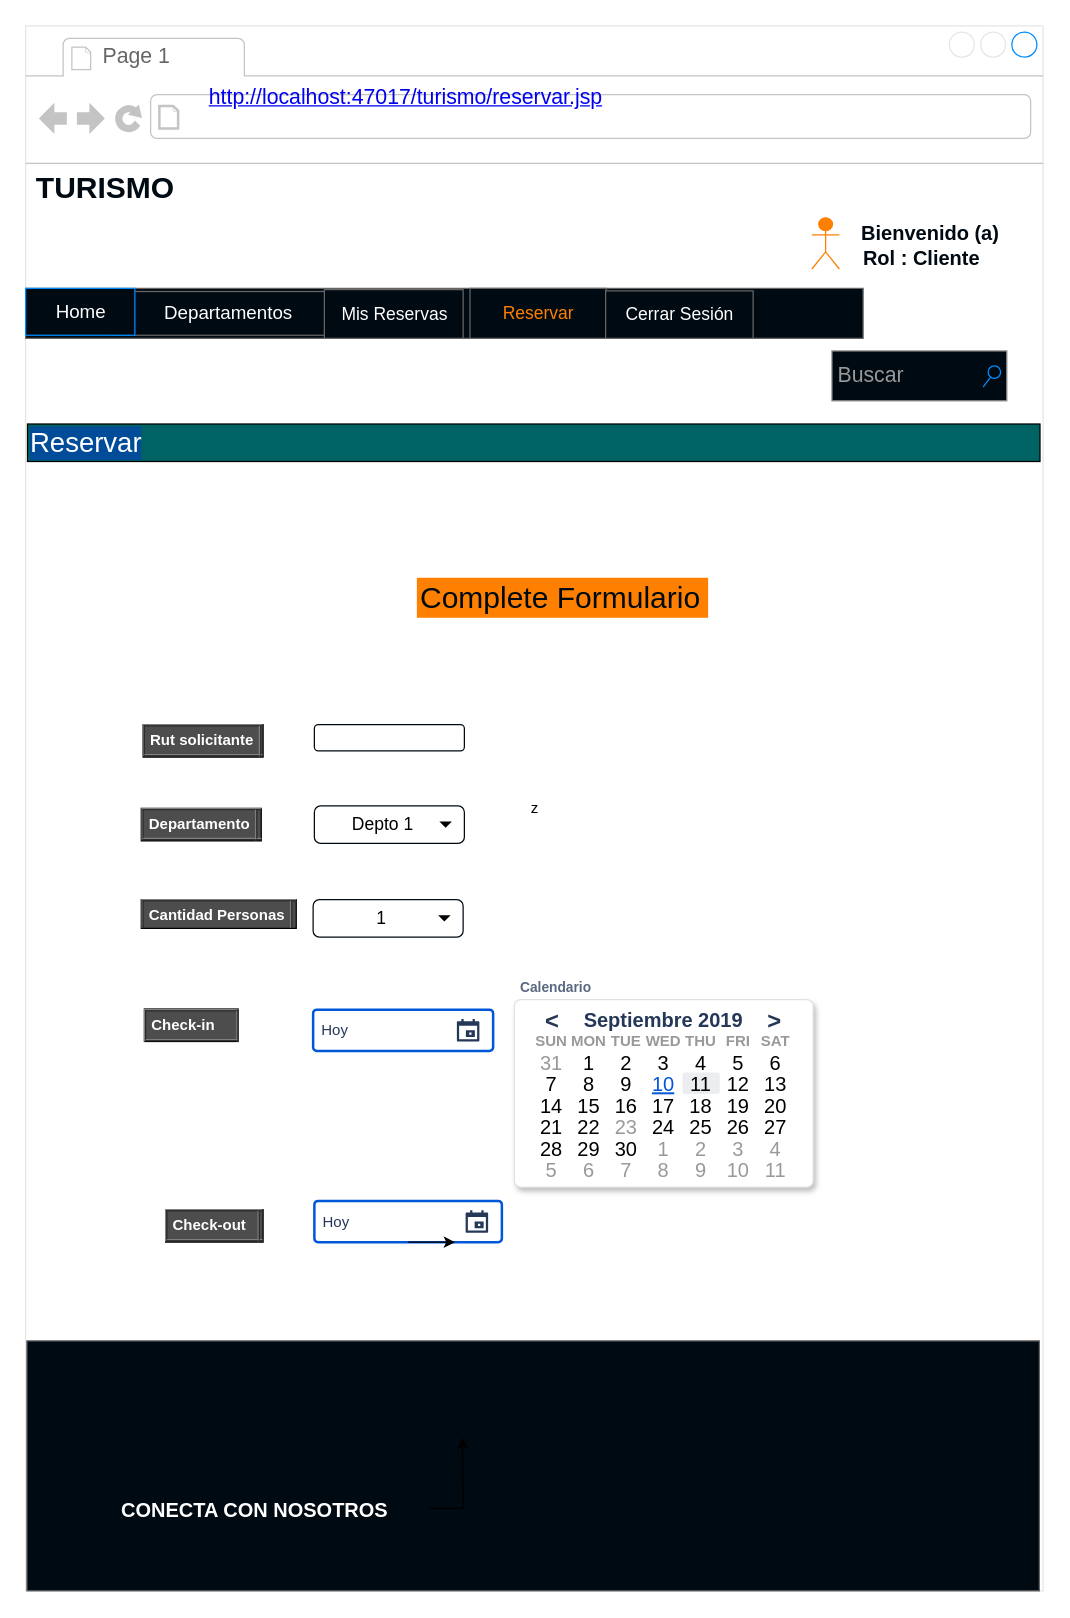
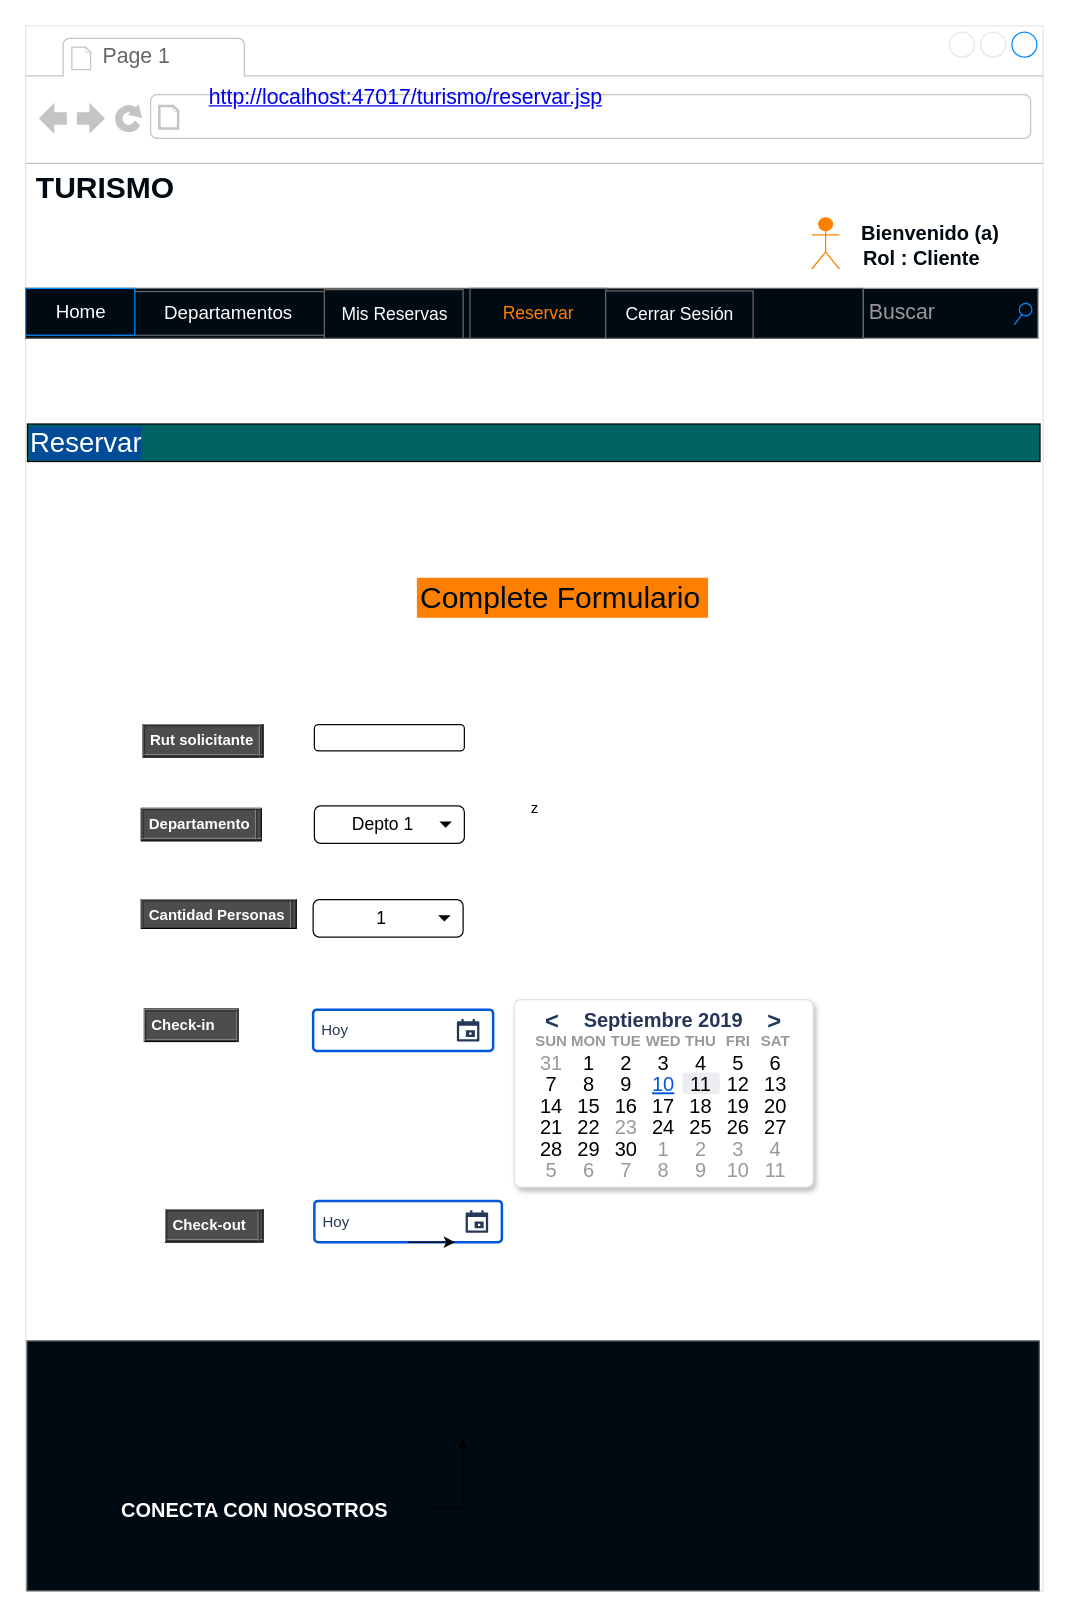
node "Buscar": moved (919, 376) -> (951, 313)
node "Calendario": removed
